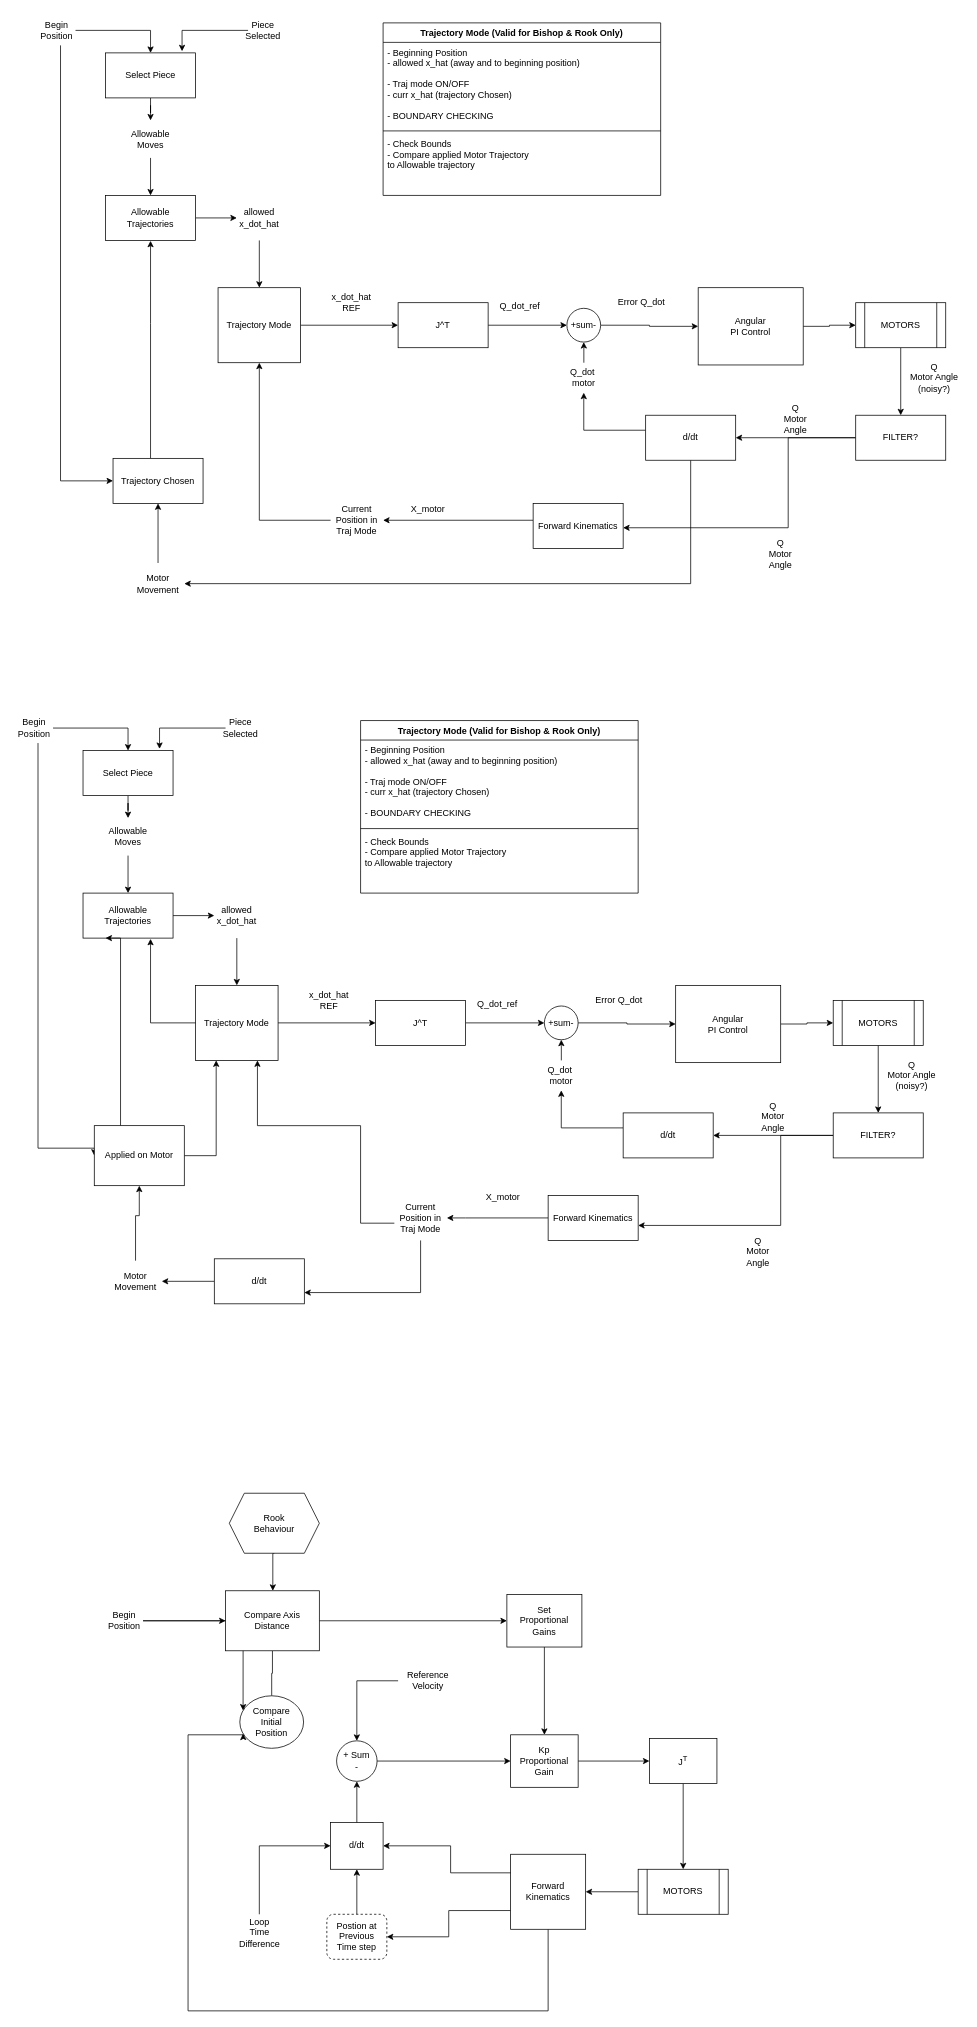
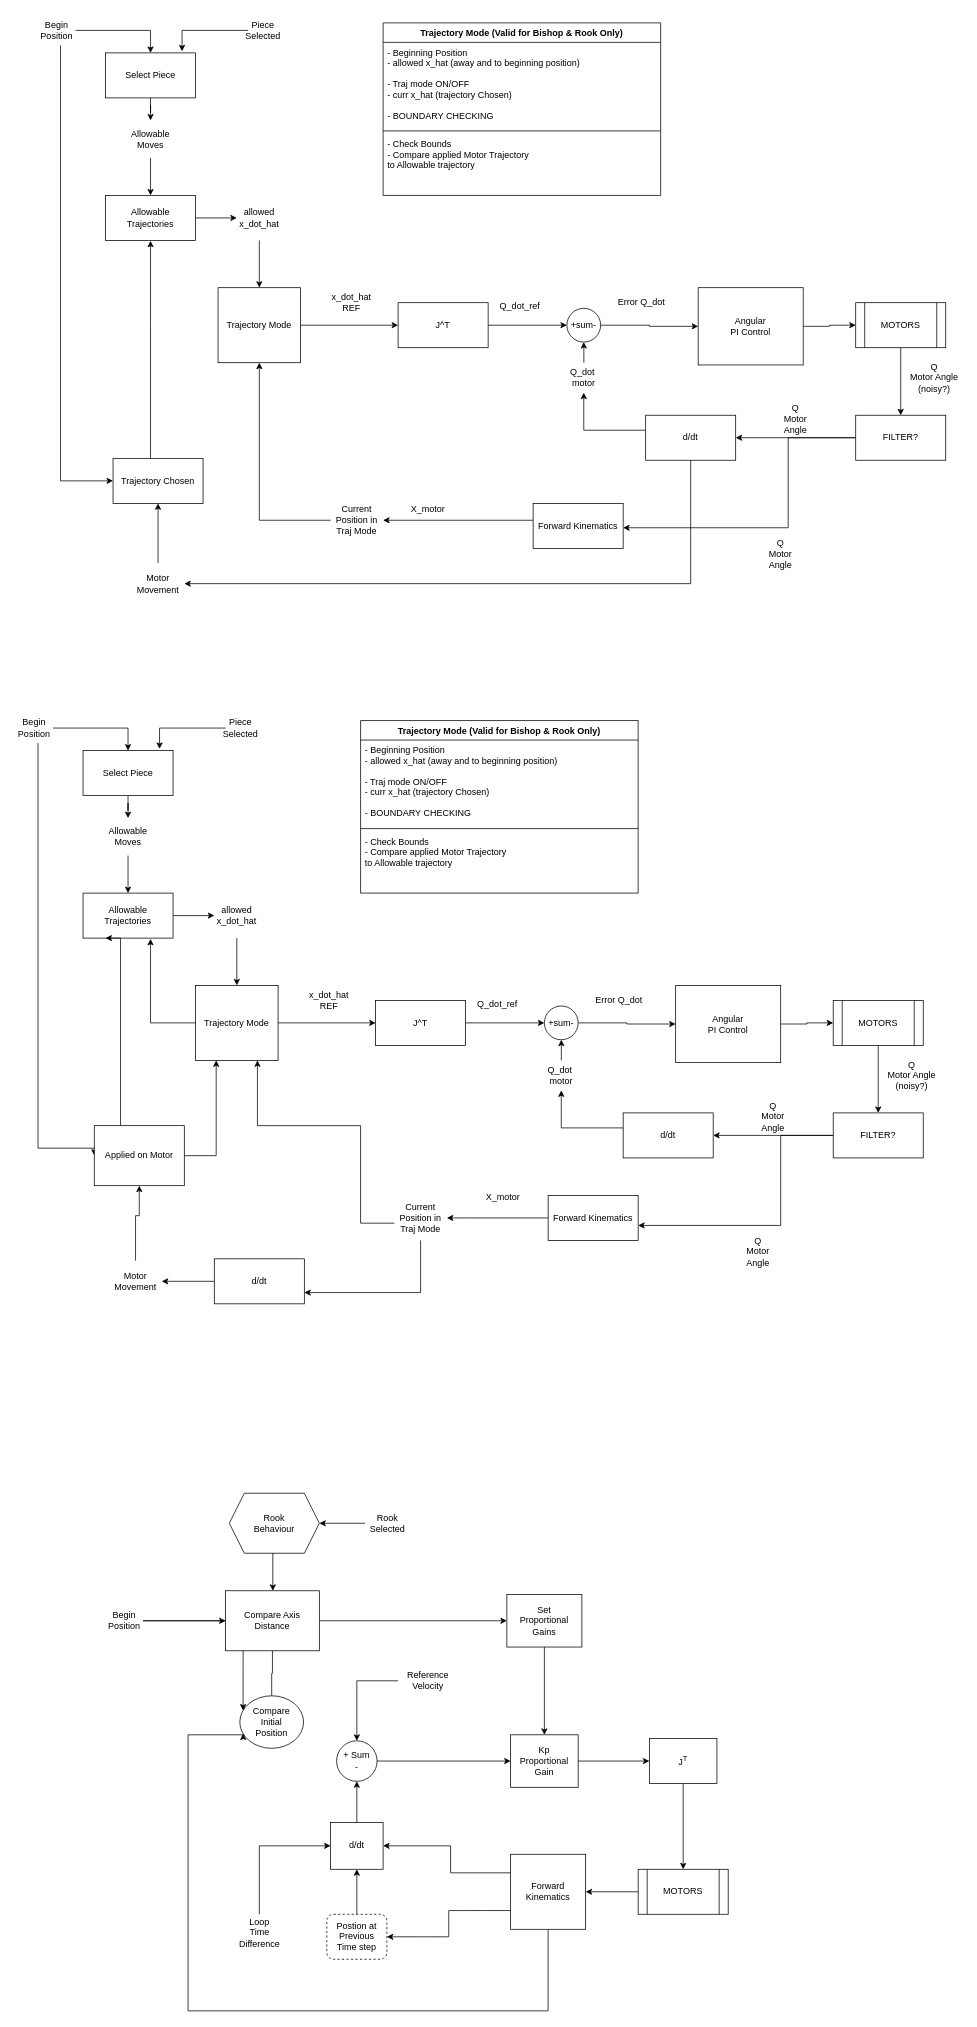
edge "Rook Selected" -> "Rook Behaviour": added
node "Rook Selected": added
